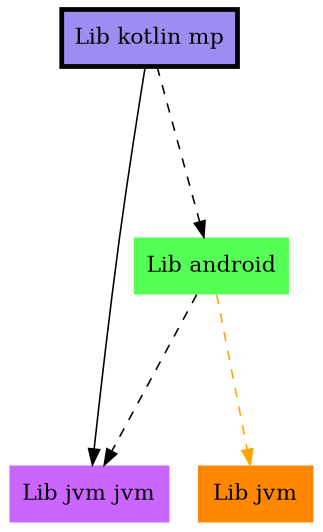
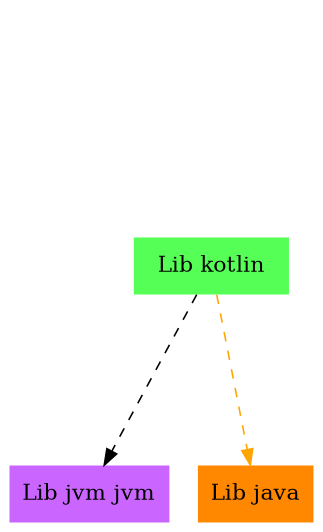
node "Lib kotlin mp": removed
node "Lib android": label "Lib android" -> "Lib kotlin"
node "Lib jvm": label "Lib jvm" -> "Lib java"
